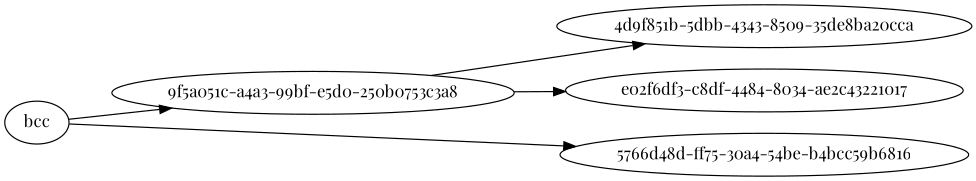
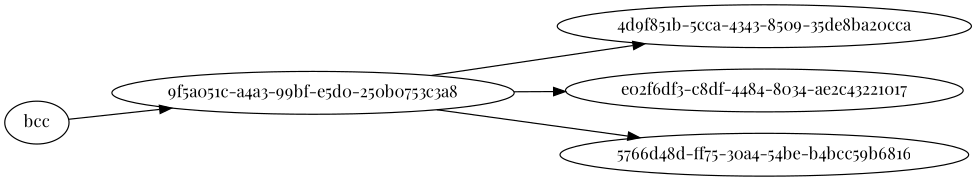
node "4d9f851b-5dbb-4343-8509-35de8ba20cca": label "4d9f851b-5dbb-4343-8509-35de8ba20cca" -> "4d9f851b-5cca-4343-8509-35de8ba20cca"
edge "bcc" -> "5766d48d-ff75-30a4-54be-b4bcc59b6816": now "9f5a051c-a4a3-99bf-e5d0-250b0753c3a8" -> "5766d48d-ff75-30a4-54be-b4bcc59b6816"
